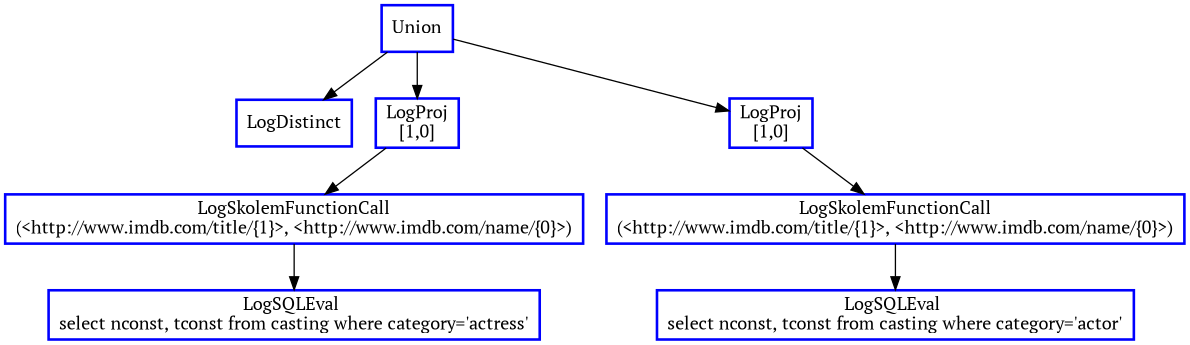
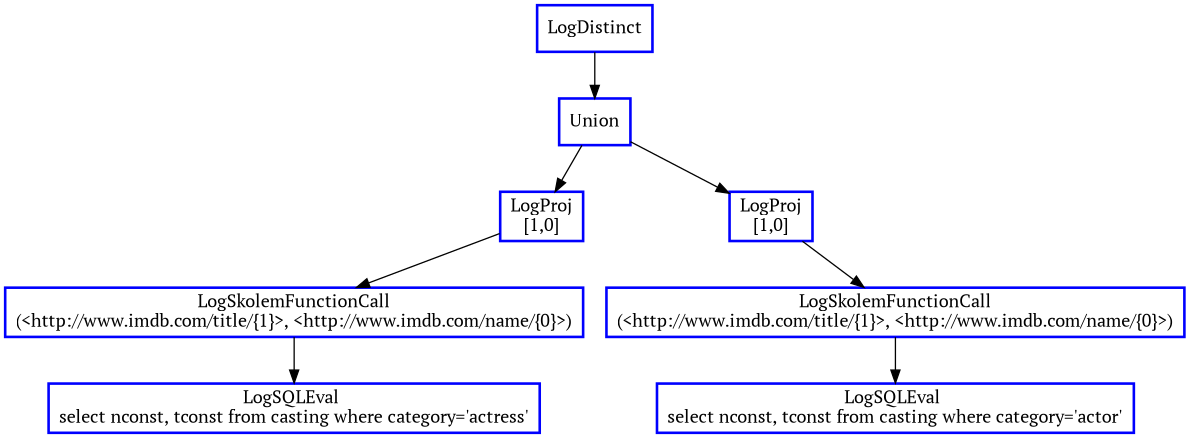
edge "Union" -> "LogDistinct": reversed
